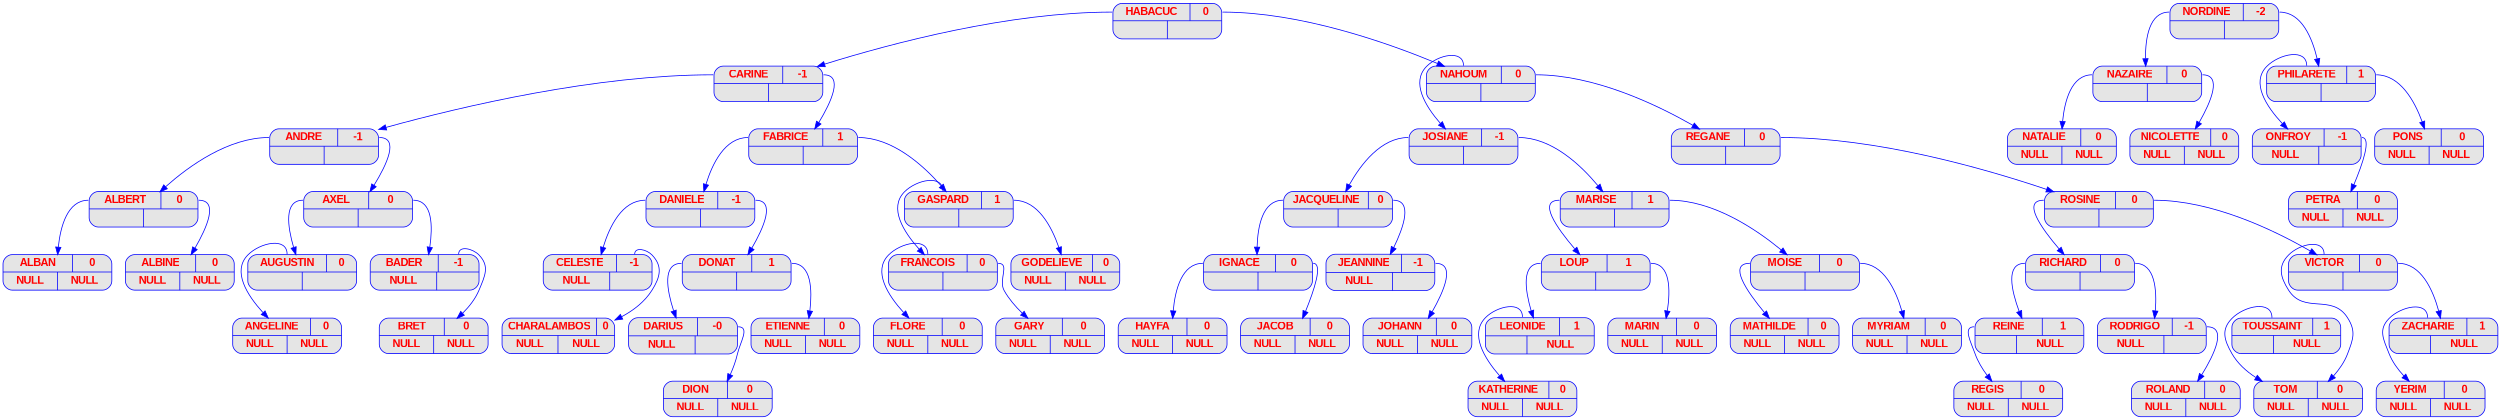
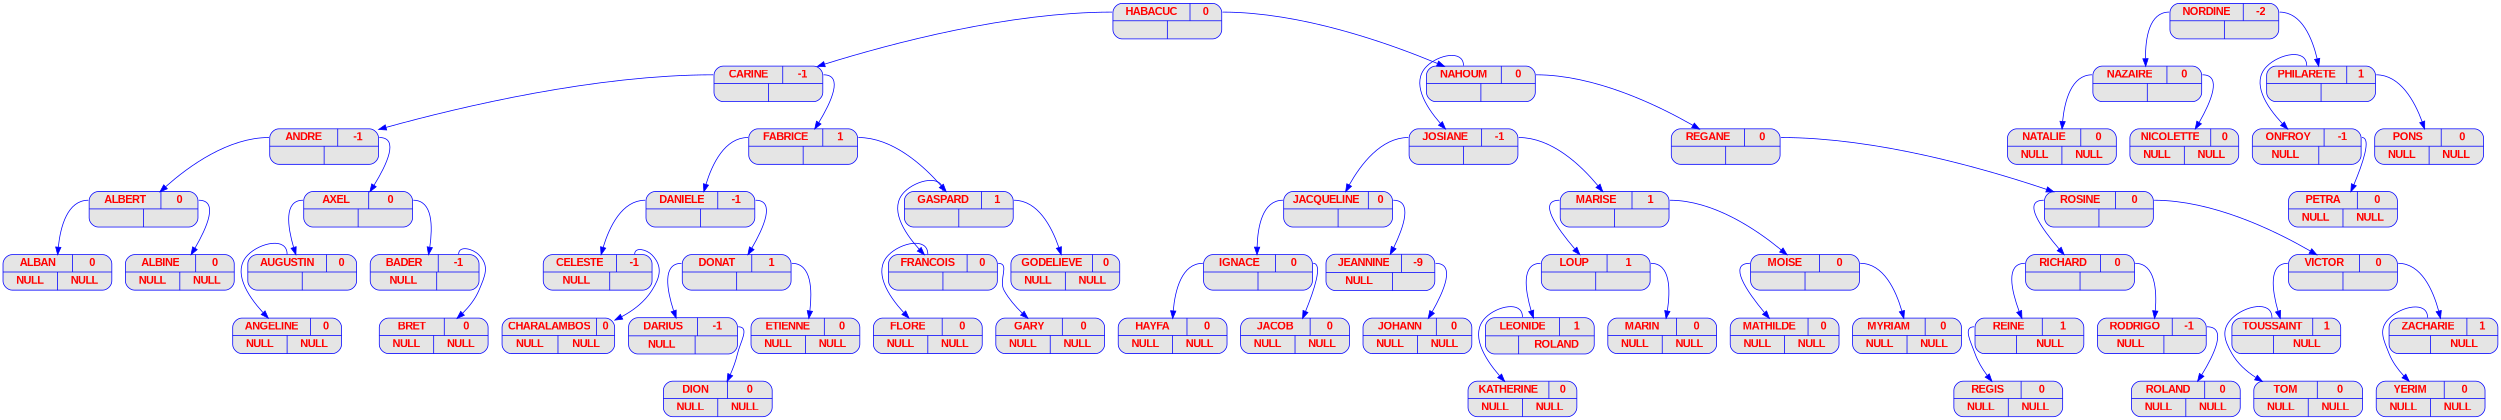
node "JEANNINE": text "-1" -> "-9"
edge "VICTOR" -> "TOM": now "VICTOR" -> "TOUSSAINT"
node "DARIUS": text "-0" -> "-1"
node "LEONIDE": text "NULL" -> "ROLAND"
